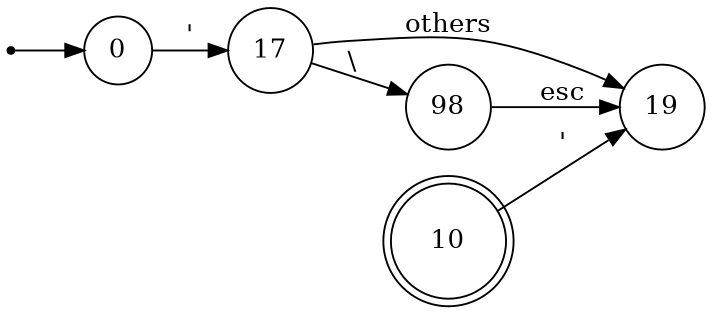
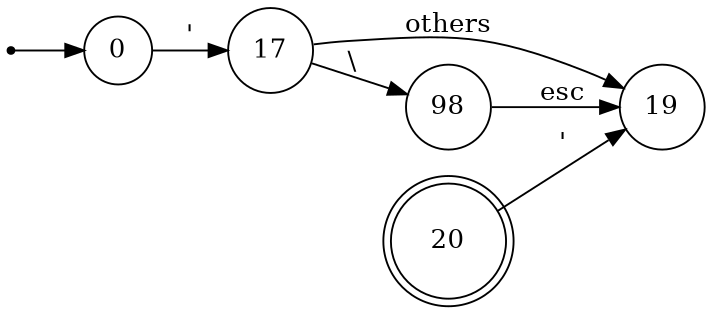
node "10": label "10" -> "20"
